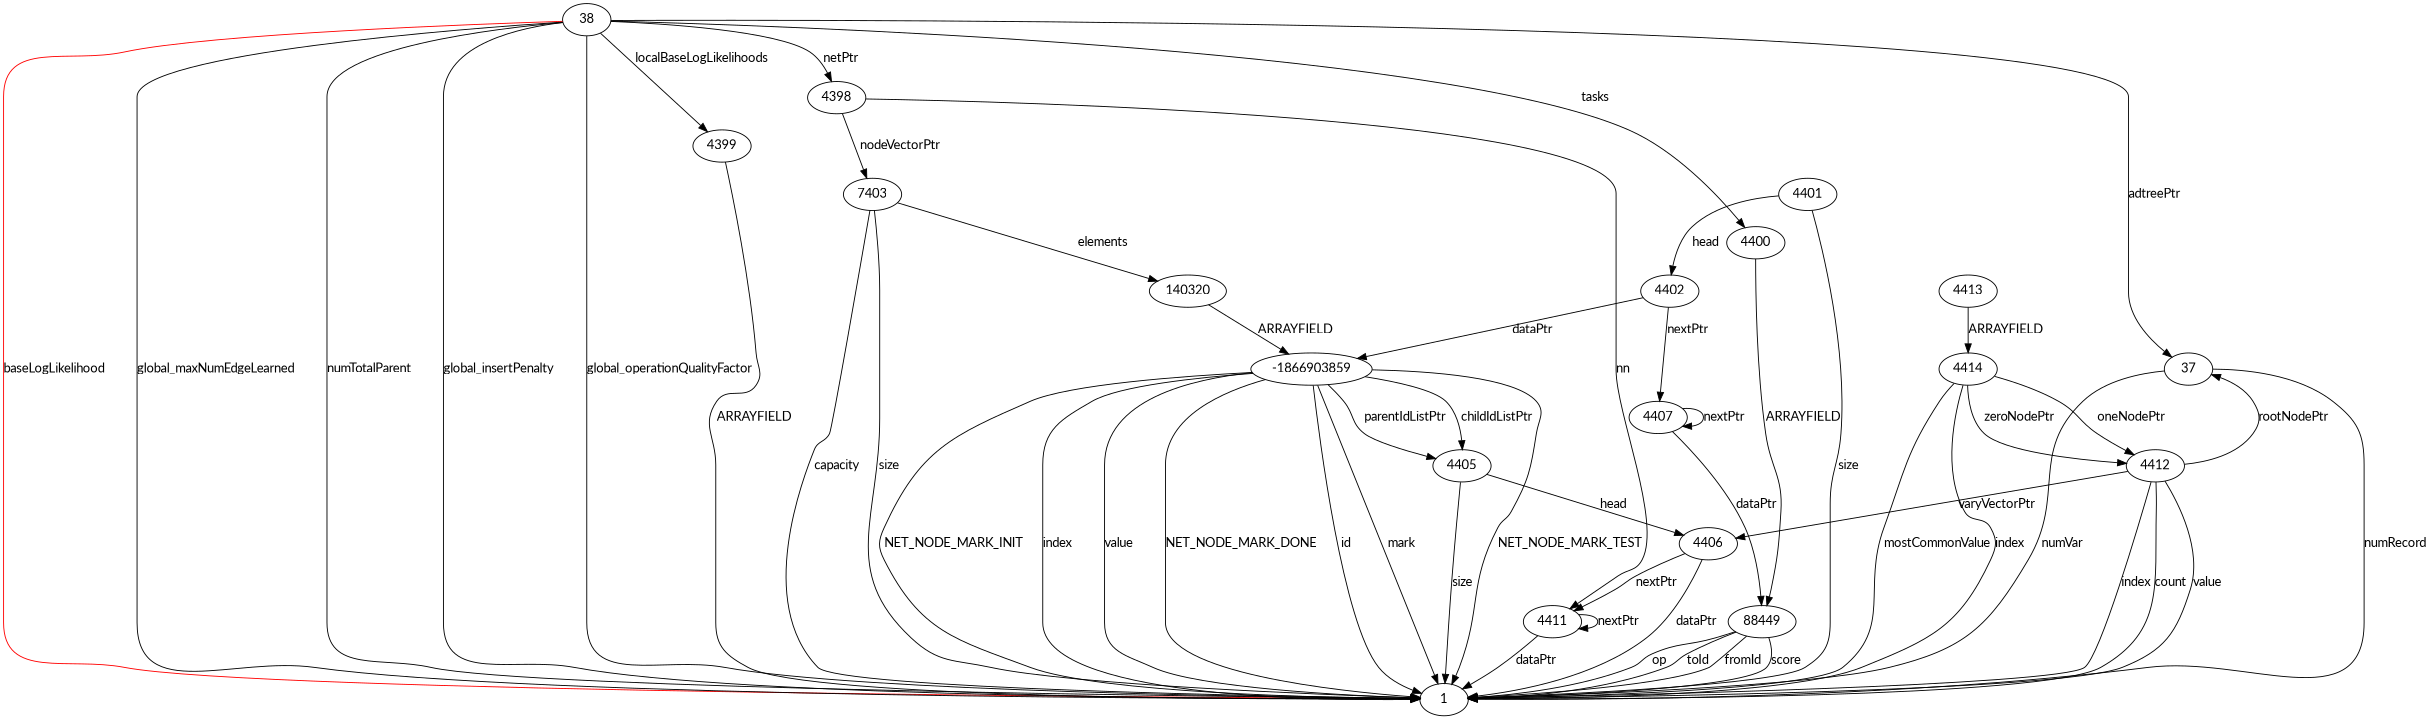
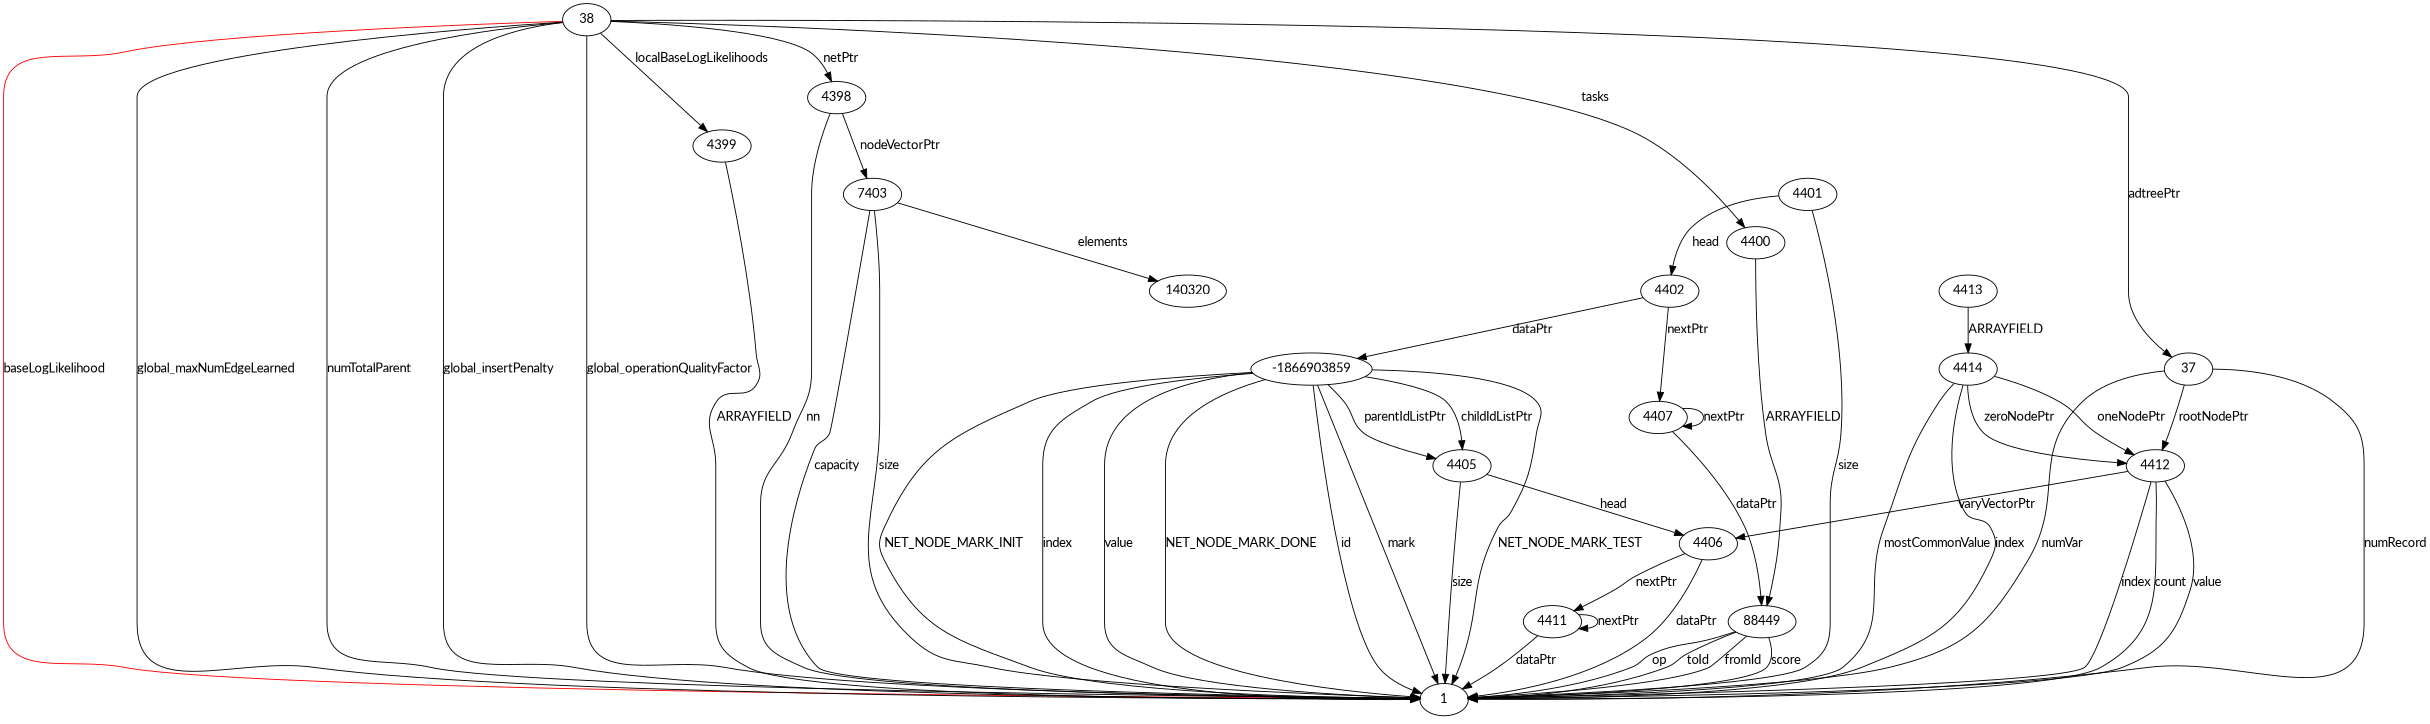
edge "4398" -> "4411": now "4398" -> "1"
edge "140320" -> "-1866903859": removed, label "ARRAYFIELD"
edge "4412" -> "37": reversed
